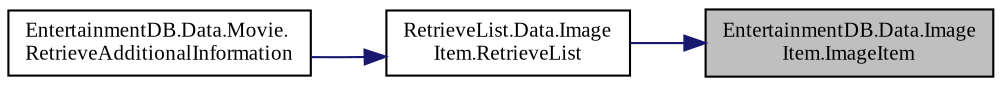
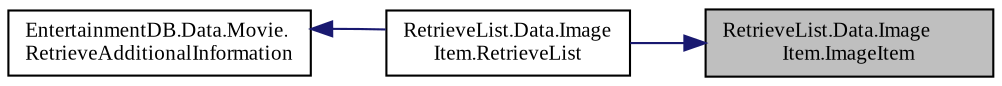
node "EntertainmentDB.Data.Image Item.ImageItem": label "EntertainmentDB.Data.Image Item.ImageItem" -> "RetrieveList.Data.Image Item.ImageItem"
edge "EntertainmentDB.Data.Movie. RetrieveAdditionalInformation" -> "RetrieveList.Data.Image Item.RetrieveList": reversed
